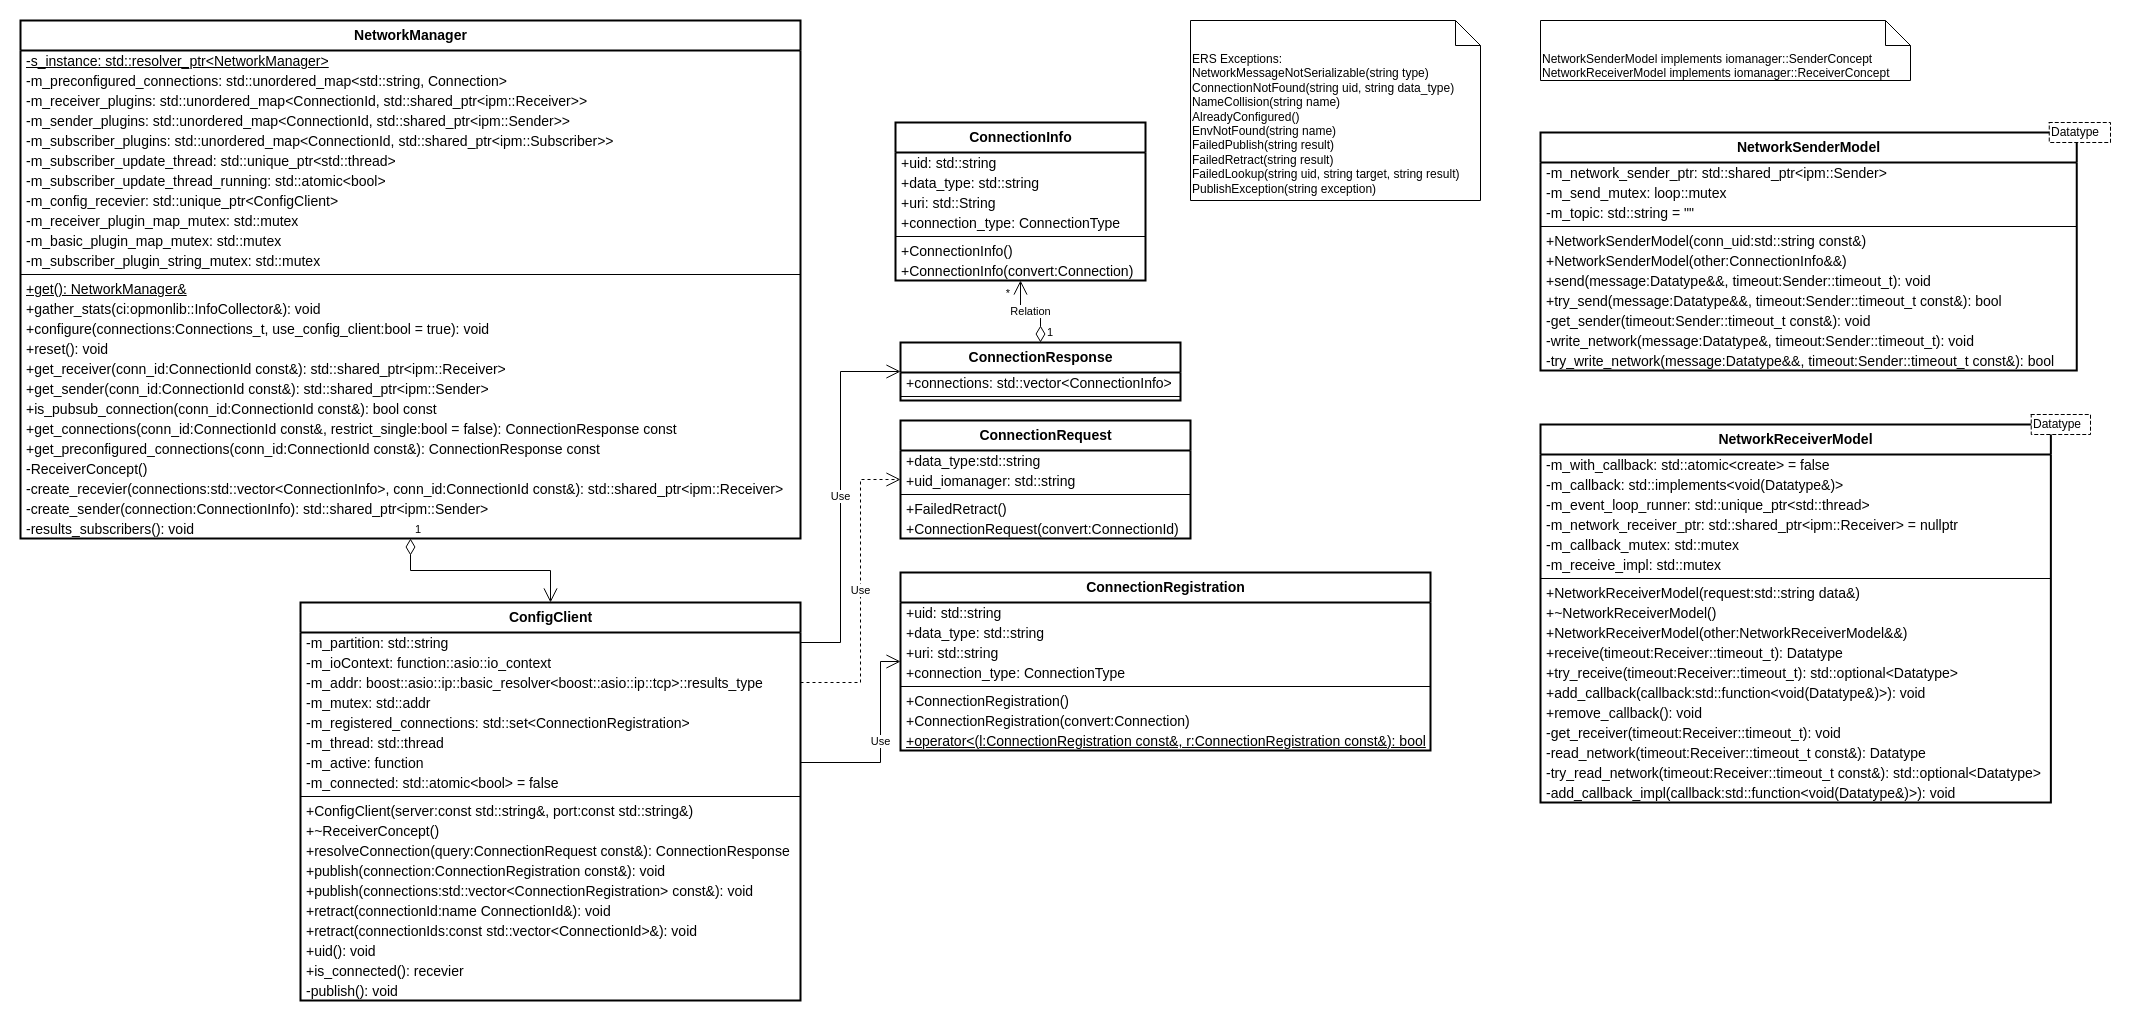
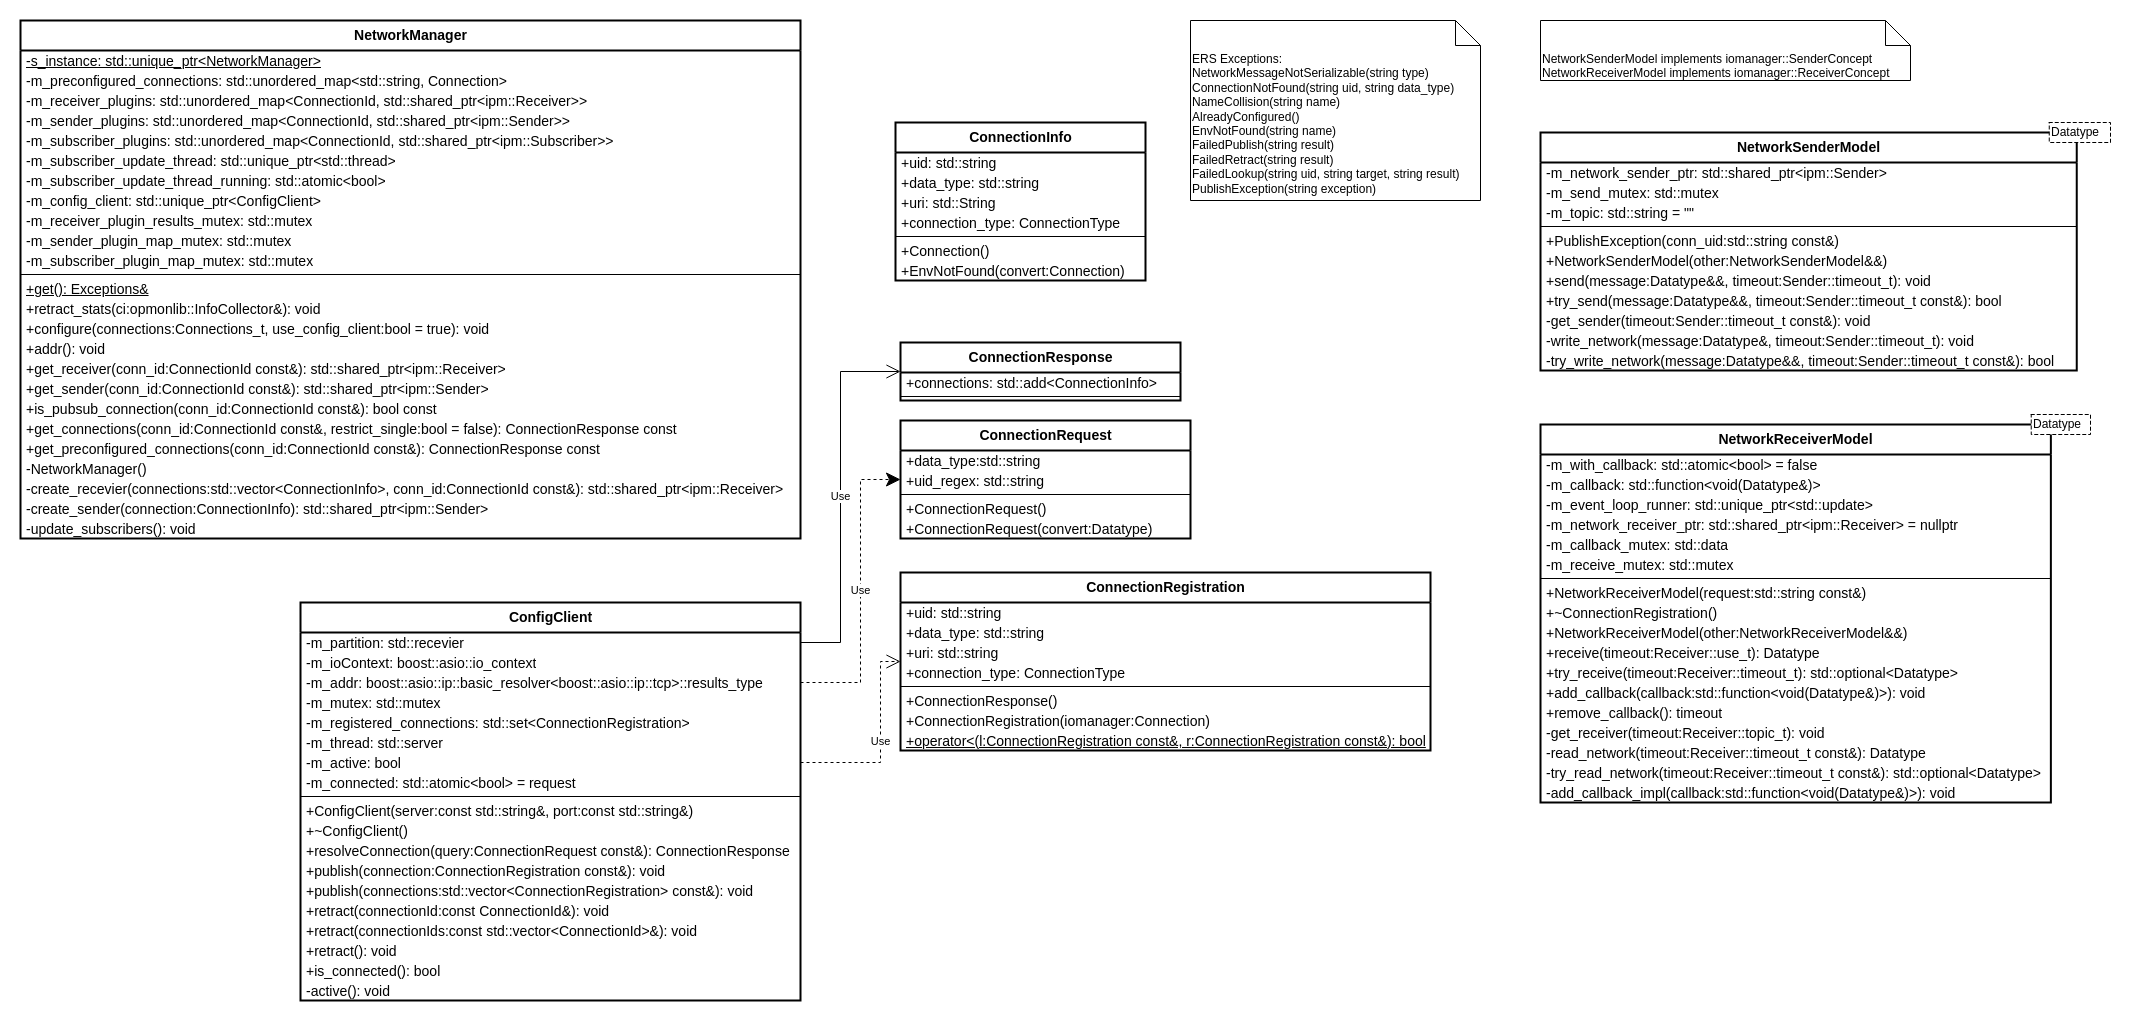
node "-s_instance: std::resolver_ptr<NetworkManager>": label "-s_instance: std::resolver_ptr<NetworkManager>" -> "-s_instance: std::unique_ptr<NetworkManager>"
node "-m_send_mutex: loop::mutex": label "-m_send_mutex: loop::mutex" -> "-m_send_mutex: std::mutex"
node "-m_config_recevier: std::unique_ptr<ConfigClient>": label "-m_config_recevier: std::unique_ptr<ConfigClient>" -> "-m_config_client: std::unique_ptr<ConfigClient>"
node "-m_receiver_plugin_map_mutex: std::mutex": label "-m_receiver_plugin_map_mutex: std::mutex" -> "-m_receiver_plugin_results_mutex: std::mutex"
node "-m_basic_plugin_map_mutex: std::mutex": label "-m_basic_plugin_map_mutex: std::mutex" -> "-m_sender_plugin_map_mutex: std::mutex"
node "+NetworkSenderModel(conn_uid:std::string const&)": label "+NetworkSenderModel(conn_uid:std::string const&)" -> "+PublishException(conn_uid:std::string const&)"
node "+ConnectionInfo()": label "+ConnectionInfo()" -> "+Connection()"
node "-m_subscriber_plugin_string_mutex: std::mutex": label "-m_subscriber_plugin_string_mutex: std::mutex" -> "-m_subscriber_plugin_map_mutex: std::mutex"
node "+NetworkSenderModel(other:ConnectionInfo&&)": label "+NetworkSenderModel(other:ConnectionInfo&&)" -> "+NetworkSenderModel(other:NetworkSenderModel&&)"
node "+ConnectionInfo(convert:Connection)": label "+ConnectionInfo(convert:Connection)" -> "+EnvNotFound(convert:Connection)"
node "+get(): NetworkManager&": label "+get(): NetworkManager&" -> "+get(): Exceptions&"
node "+gather_stats(ci:opmonlib::InfoCollector&): void": label "+gather_stats(ci:opmonlib::InfoCollector&): void" -> "+retract_stats(ci:opmonlib::InfoCollector&): void"
edge "ConnectionInfo" -- "ConnectionResponse": removed, labels "*", "Relation", "1"
node "+reset(): void": label "+reset(): void" -> "+addr(): void"
node "+connections: std::vector<ConnectionInfo>": label "+connections: std::vector<ConnectionInfo>" -> "+connections: std::add<ConnectionInfo>"
node "-m_with_callback: std::atomic<create> = false": label "-m_with_callback: std::atomic<create> = false" -> "-m_with_callback: std::atomic<bool> = false"
node "-ReceiverConcept()": label "-ReceiverConcept()" -> "-NetworkManager()"
edge "ConfigClient" -> "ConnectionRequest": arrowhead open -> classic
node "+uid_iomanager: std::string": label "+uid_iomanager: std::string" -> "+uid_regex: std::string"
node "-m_callback: std::implements<void(Datatype&)>": label "-m_callback: std::implements<void(Datatype&)>" -> "-m_callback: std::function<void(Datatype&)>"
node "-m_event_loop_runner: std::unique_ptr<std::thread>": label "-m_event_loop_runner: std::unique_ptr<std::thread>" -> "-m_event_loop_runner: std::unique_ptr<std::update>"
node "+FailedRetract()": label "+FailedRetract()" -> "+ConnectionRequest()"
node "-results_subscribers(): void": label "-results_subscribers(): void" -> "-update_subscribers(): void"
node "+ConnectionRequest(convert:ConnectionId)": label "+ConnectionRequest(convert:ConnectionId)" -> "+ConnectionRequest(convert:Datatype)"
node "-m_callback_mutex: std::mutex": label "-m_callback_mutex: std::mutex" -> "-m_callback_mutex: std::data"
node "-m_receive_impl: std::mutex": label "-m_receive_impl: std::mutex" -> "-m_receive_mutex: std::mutex"
edge "NetworkManager" -- "ConfigClient": removed, label "1"
node "+NetworkReceiverModel(request:std::string data&)": label "+NetworkReceiverModel(request:std::string data&)" -> "+NetworkReceiverModel(request:std::string const&)"
node "+~NetworkReceiverModel()": label "+~NetworkReceiverModel()" -> "+~ConnectionRegistration()"
node "-m_partition: std::string": label "-m_partition: std::string" -> "-m_partition: std::recevier"
node "+receive(timeout:Receiver::timeout_t): Datatype": label "+receive(timeout:Receiver::timeout_t): Datatype" -> "+receive(timeout:Receiver::use_t): Datatype"
node "-m_ioContext: function::asio::io_context": label "-m_ioContext: function::asio::io_context" -> "-m_ioContext: boost::asio::io_context"
node "+ConnectionRegistration()": label "+ConnectionRegistration()" -> "+ConnectionResponse()"
node "-m_mutex: std::addr": label "-m_mutex: std::addr" -> "-m_mutex: std::mutex"
node "+remove_callback(): void": label "+remove_callback(): void" -> "+remove_callback(): timeout"
node "+ConnectionRegistration(convert:Connection)": label "+ConnectionRegistration(convert:Connection)" -> "+ConnectionRegistration(iomanager:Connection)"
node "-get_receiver(timeout:Receiver::timeout_t): void": label "-get_receiver(timeout:Receiver::timeout_t): void" -> "-get_receiver(timeout:Receiver::topic_t): void"
node "-m_thread: std::thread": label "-m_thread: std::thread" -> "-m_thread: std::server"
node "-m_active: function": label "-m_active: function" -> "-m_active: bool"
edge "ConfigClient" -> "ConnectionRegistration": style solid -> dashed
node "-m_connected: std::atomic<bool> = false": label "-m_connected: std::atomic<bool> = false" -> "-m_connected: std::atomic<bool> = request"
node "+~ReceiverConcept()": label "+~ReceiverConcept()" -> "+~ConfigClient()"
node "+retract(connectionId:name ConnectionId&): void": label "+retract(connectionId:name ConnectionId&): void" -> "+retract(connectionId:const ConnectionId&): void"
node "+uid(): void": label "+uid(): void" -> "+retract(): void"
node "+is_connected(): recevier": label "+is_connected(): recevier" -> "+is_connected(): bool"
node "-publish(): void": label "-publish(): void" -> "-active(): void"
